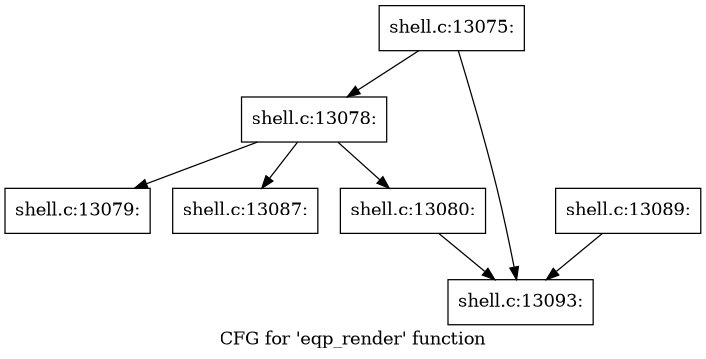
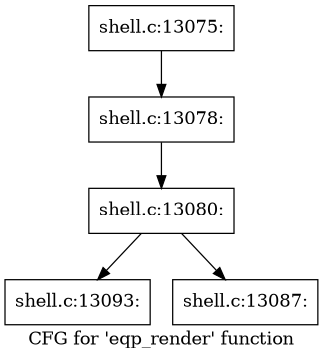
edge "shell.c:13075:" -> "shell.c:13093:": removed
edge "shell.c:13078:" -> "shell.c:13087:": now "shell.c:13080:" -> "shell.c:13087:"
node "shell.c:13079:": removed
node "shell.c:13089:": removed
